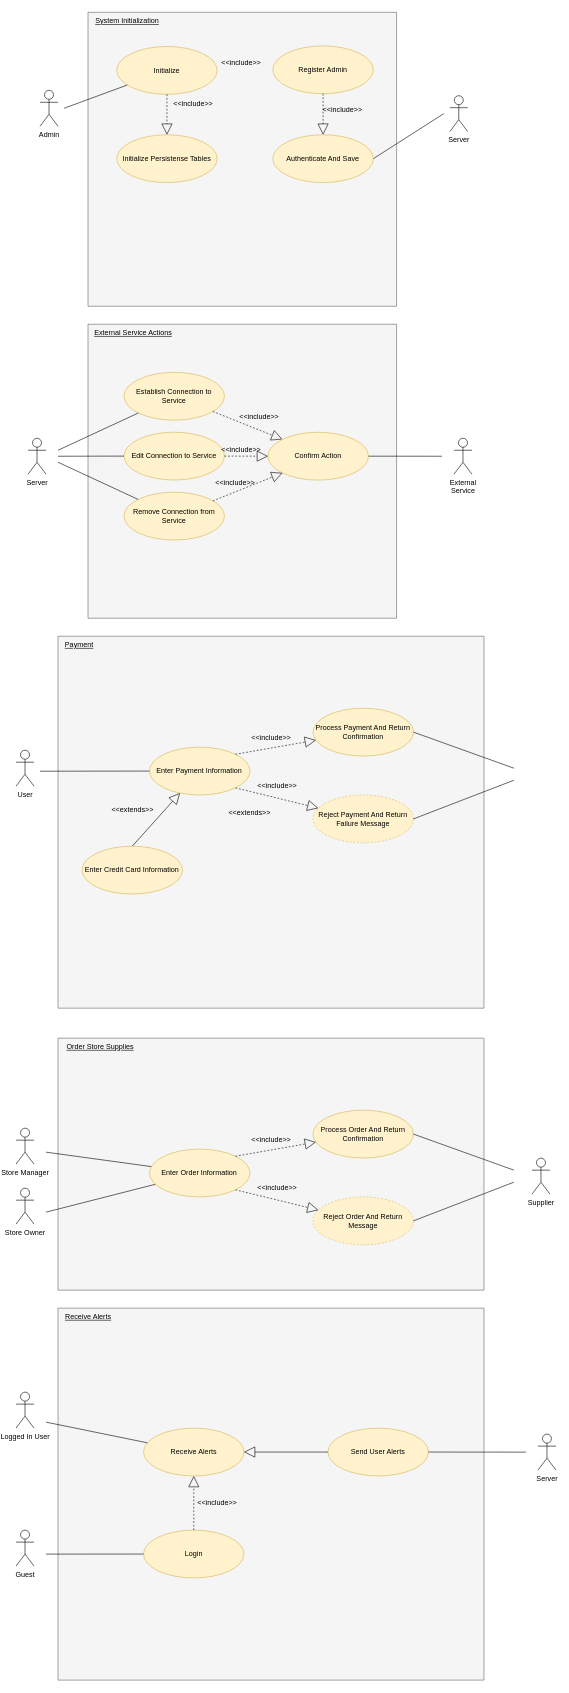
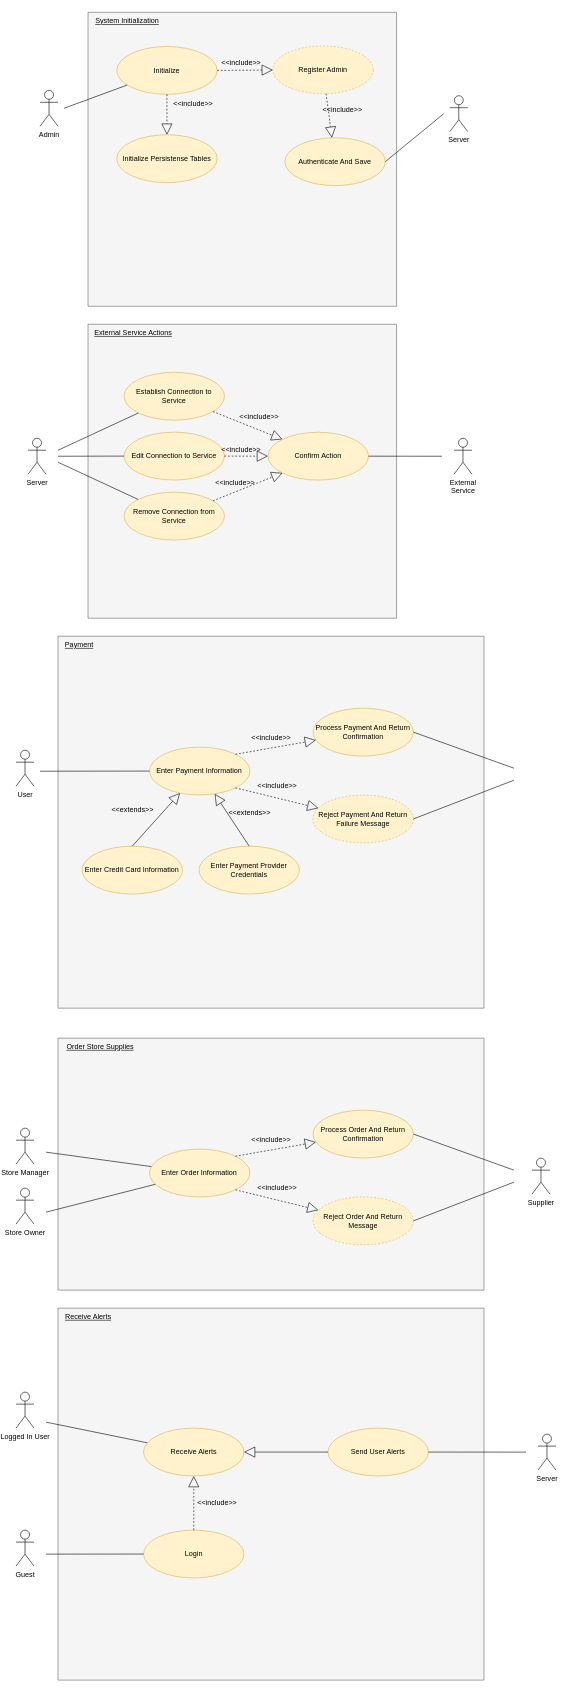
edge "Initialize" -> "Register Admin": added
node "Register Admin": style solid -> dashed
node "Authenticate And Save": moved (323, 159) -> (335, 162)
edge "Enter Payment Provider Credentials" -> "Enter Payment Information": added
node "Enter Payment Provider Credentials": added
